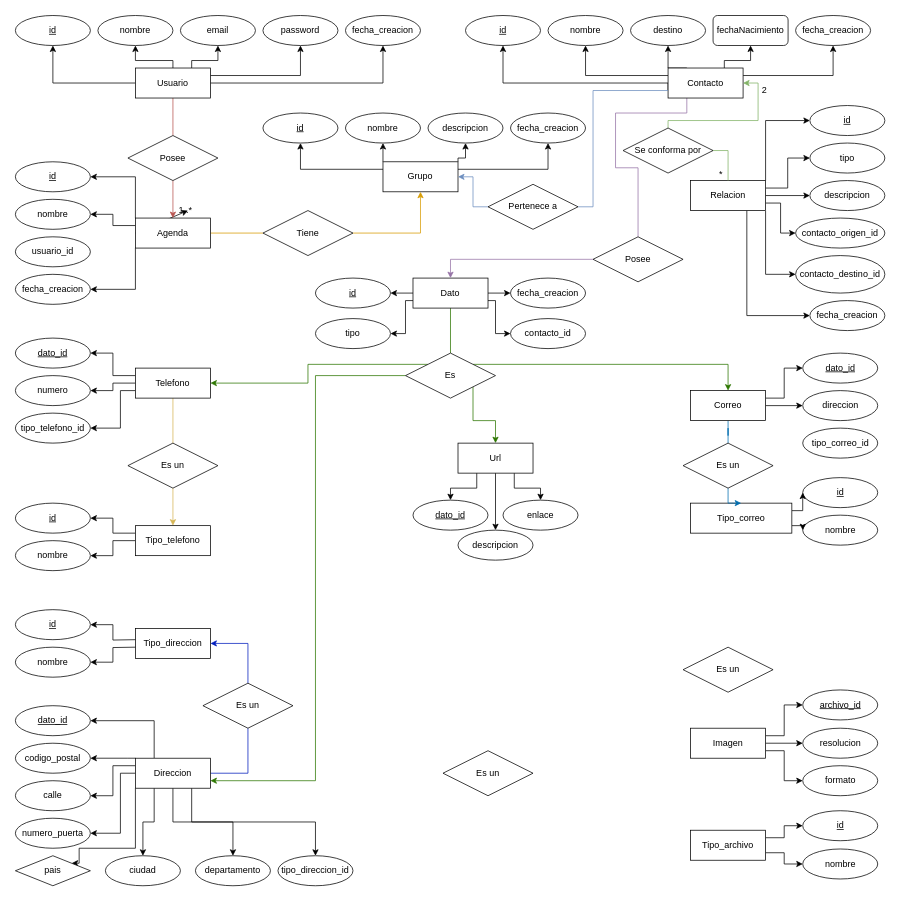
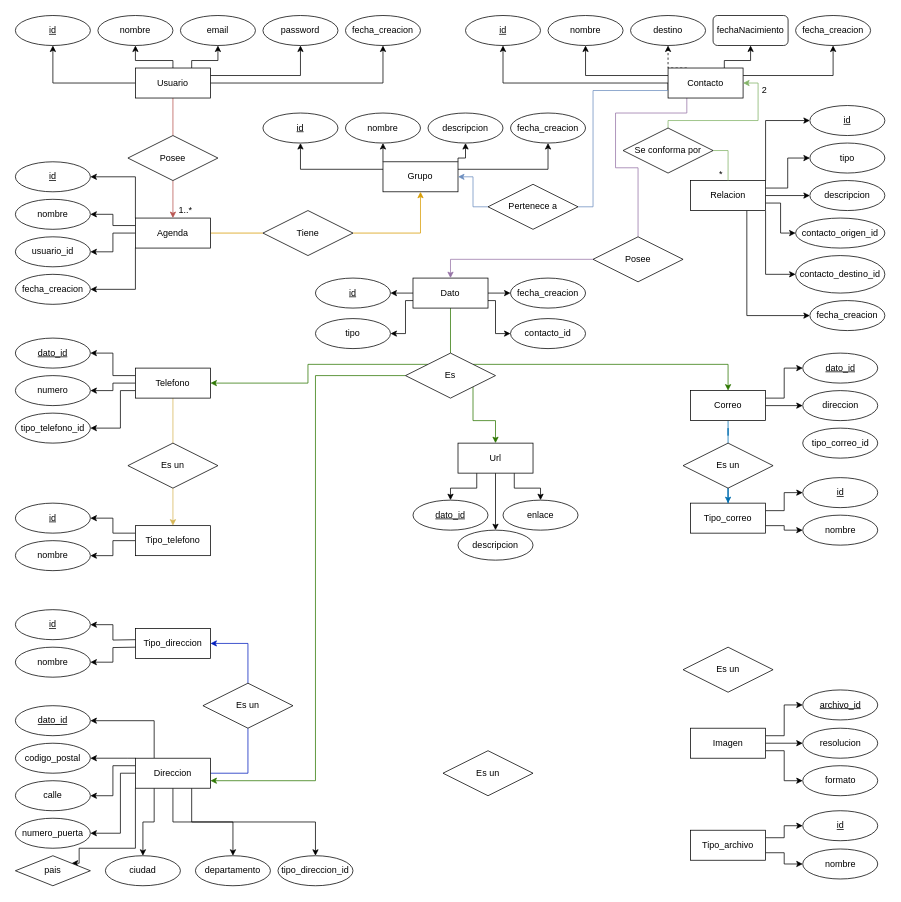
edge "Contacto" -> "destino": style solid -> dashed
edge "Agenda" -> "1..*": now "Agenda" -> "usuario_id"
node "Tipo_correo": size 101x30 -> 75x30
